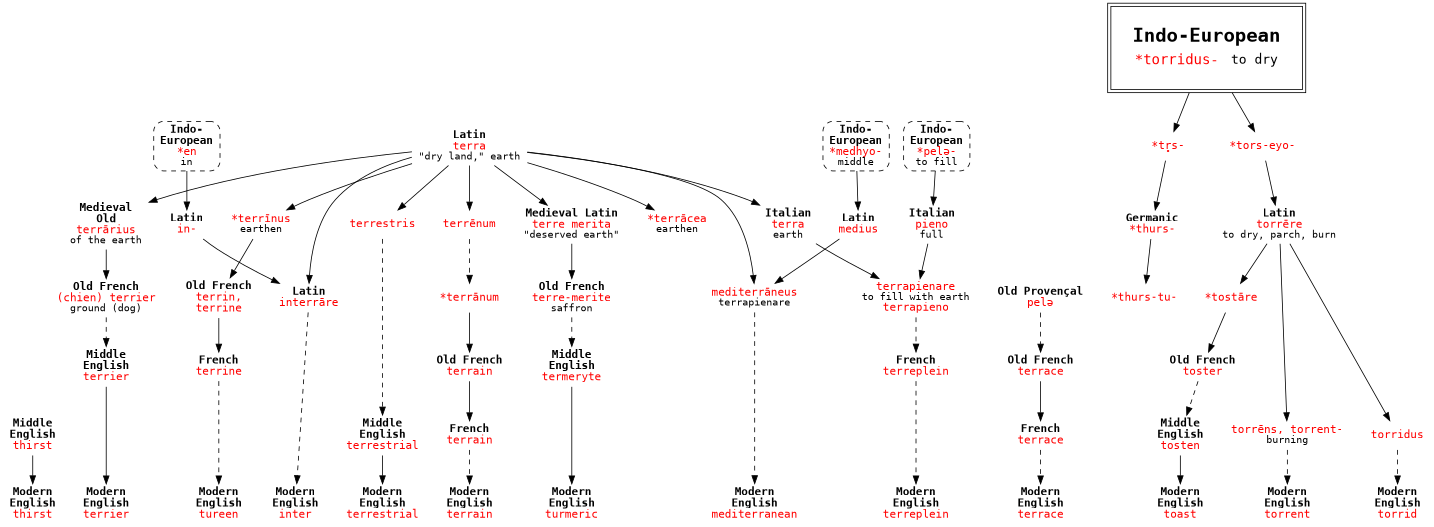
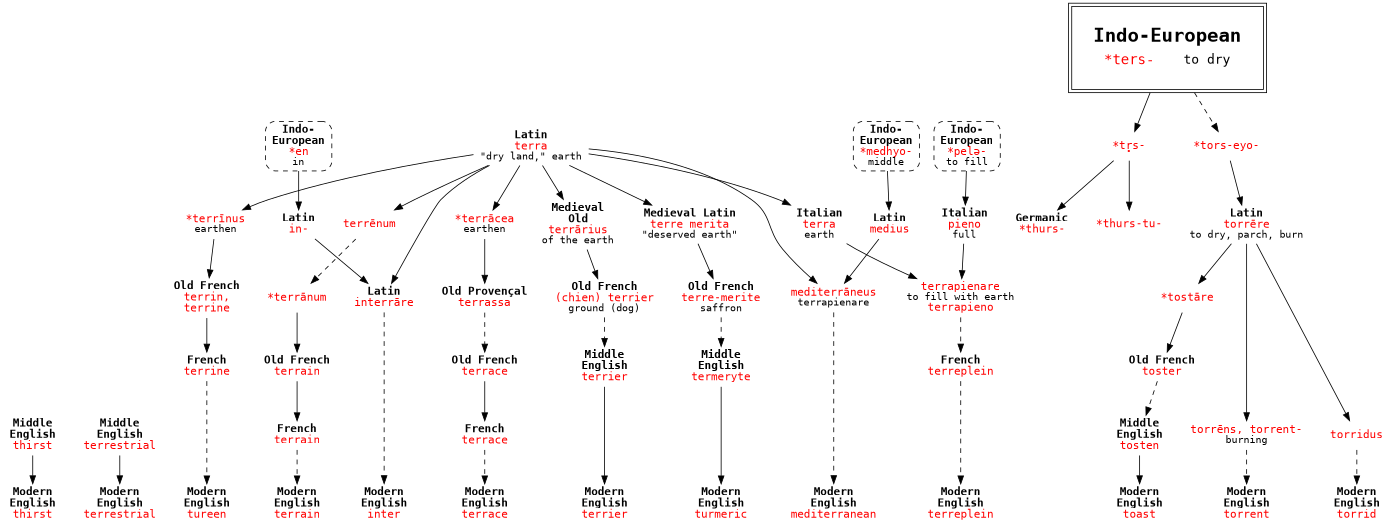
node "Indo-European": text "*torridus-" -> "*ters-"
edge "Indo-European" -> "*tors-eyo-": style solid -> dashed
node "terrestris": removed
edge "*terrācea" -> "Old Provençal": added
edge "Germanic" -> "*thurs-tu-": now "*tr̥s-" -> "*thurs-tu-"
node "Old Provençal": text "pelə" -> "terrassa"
